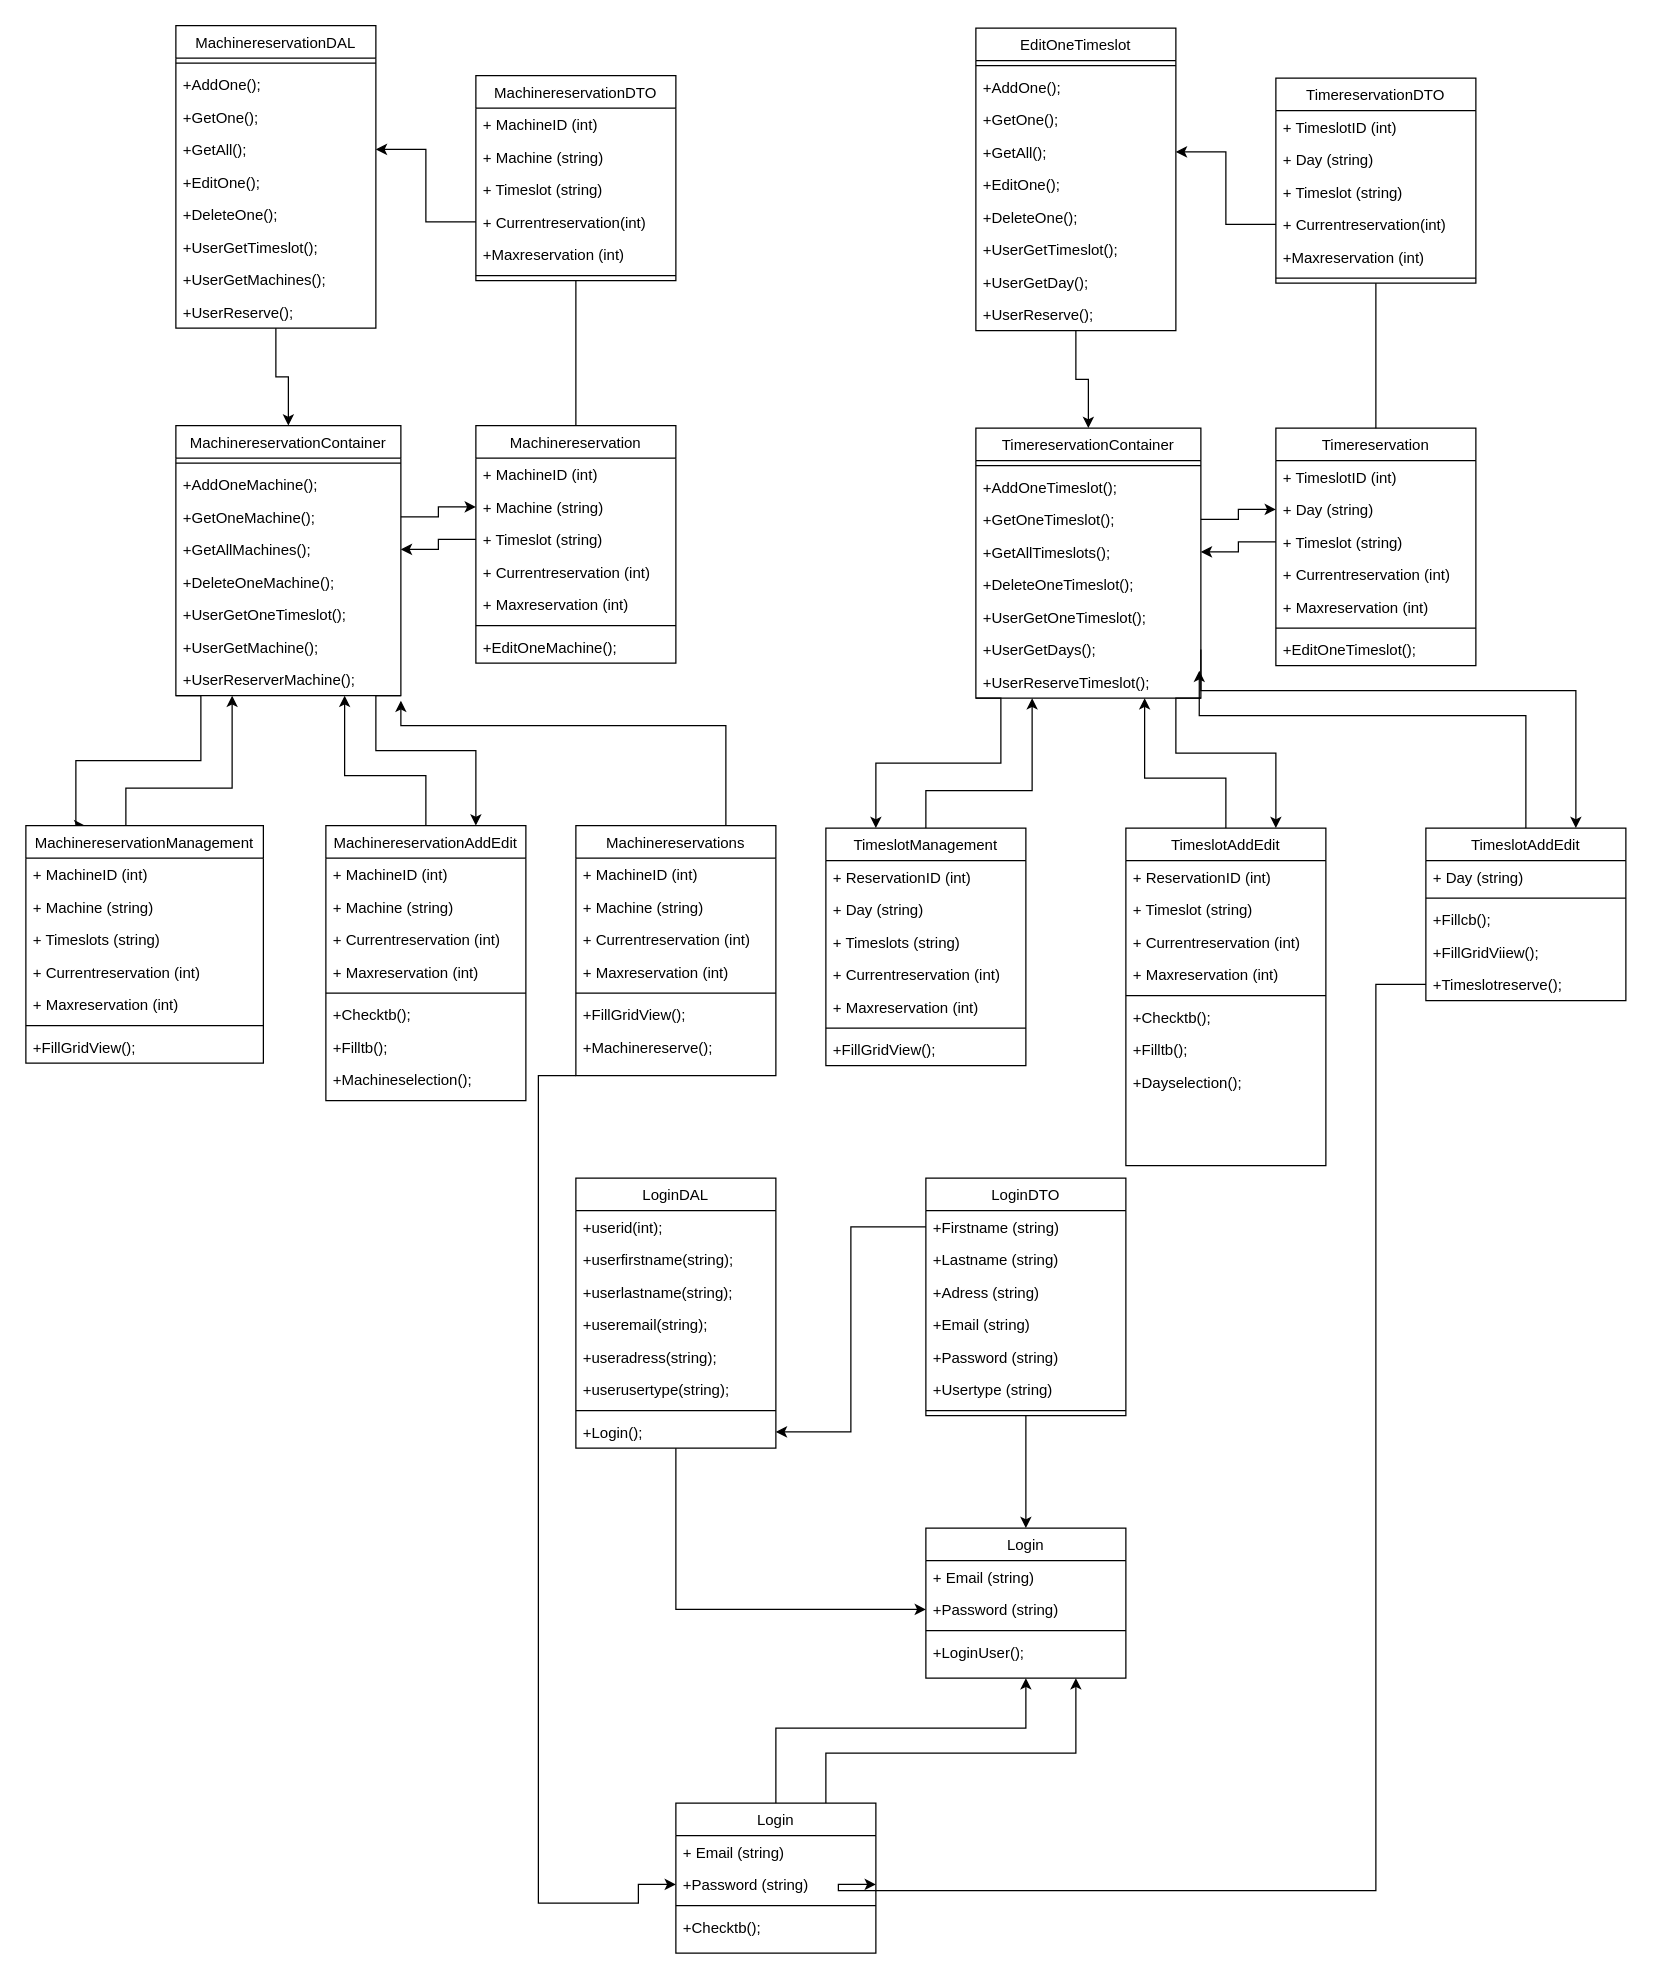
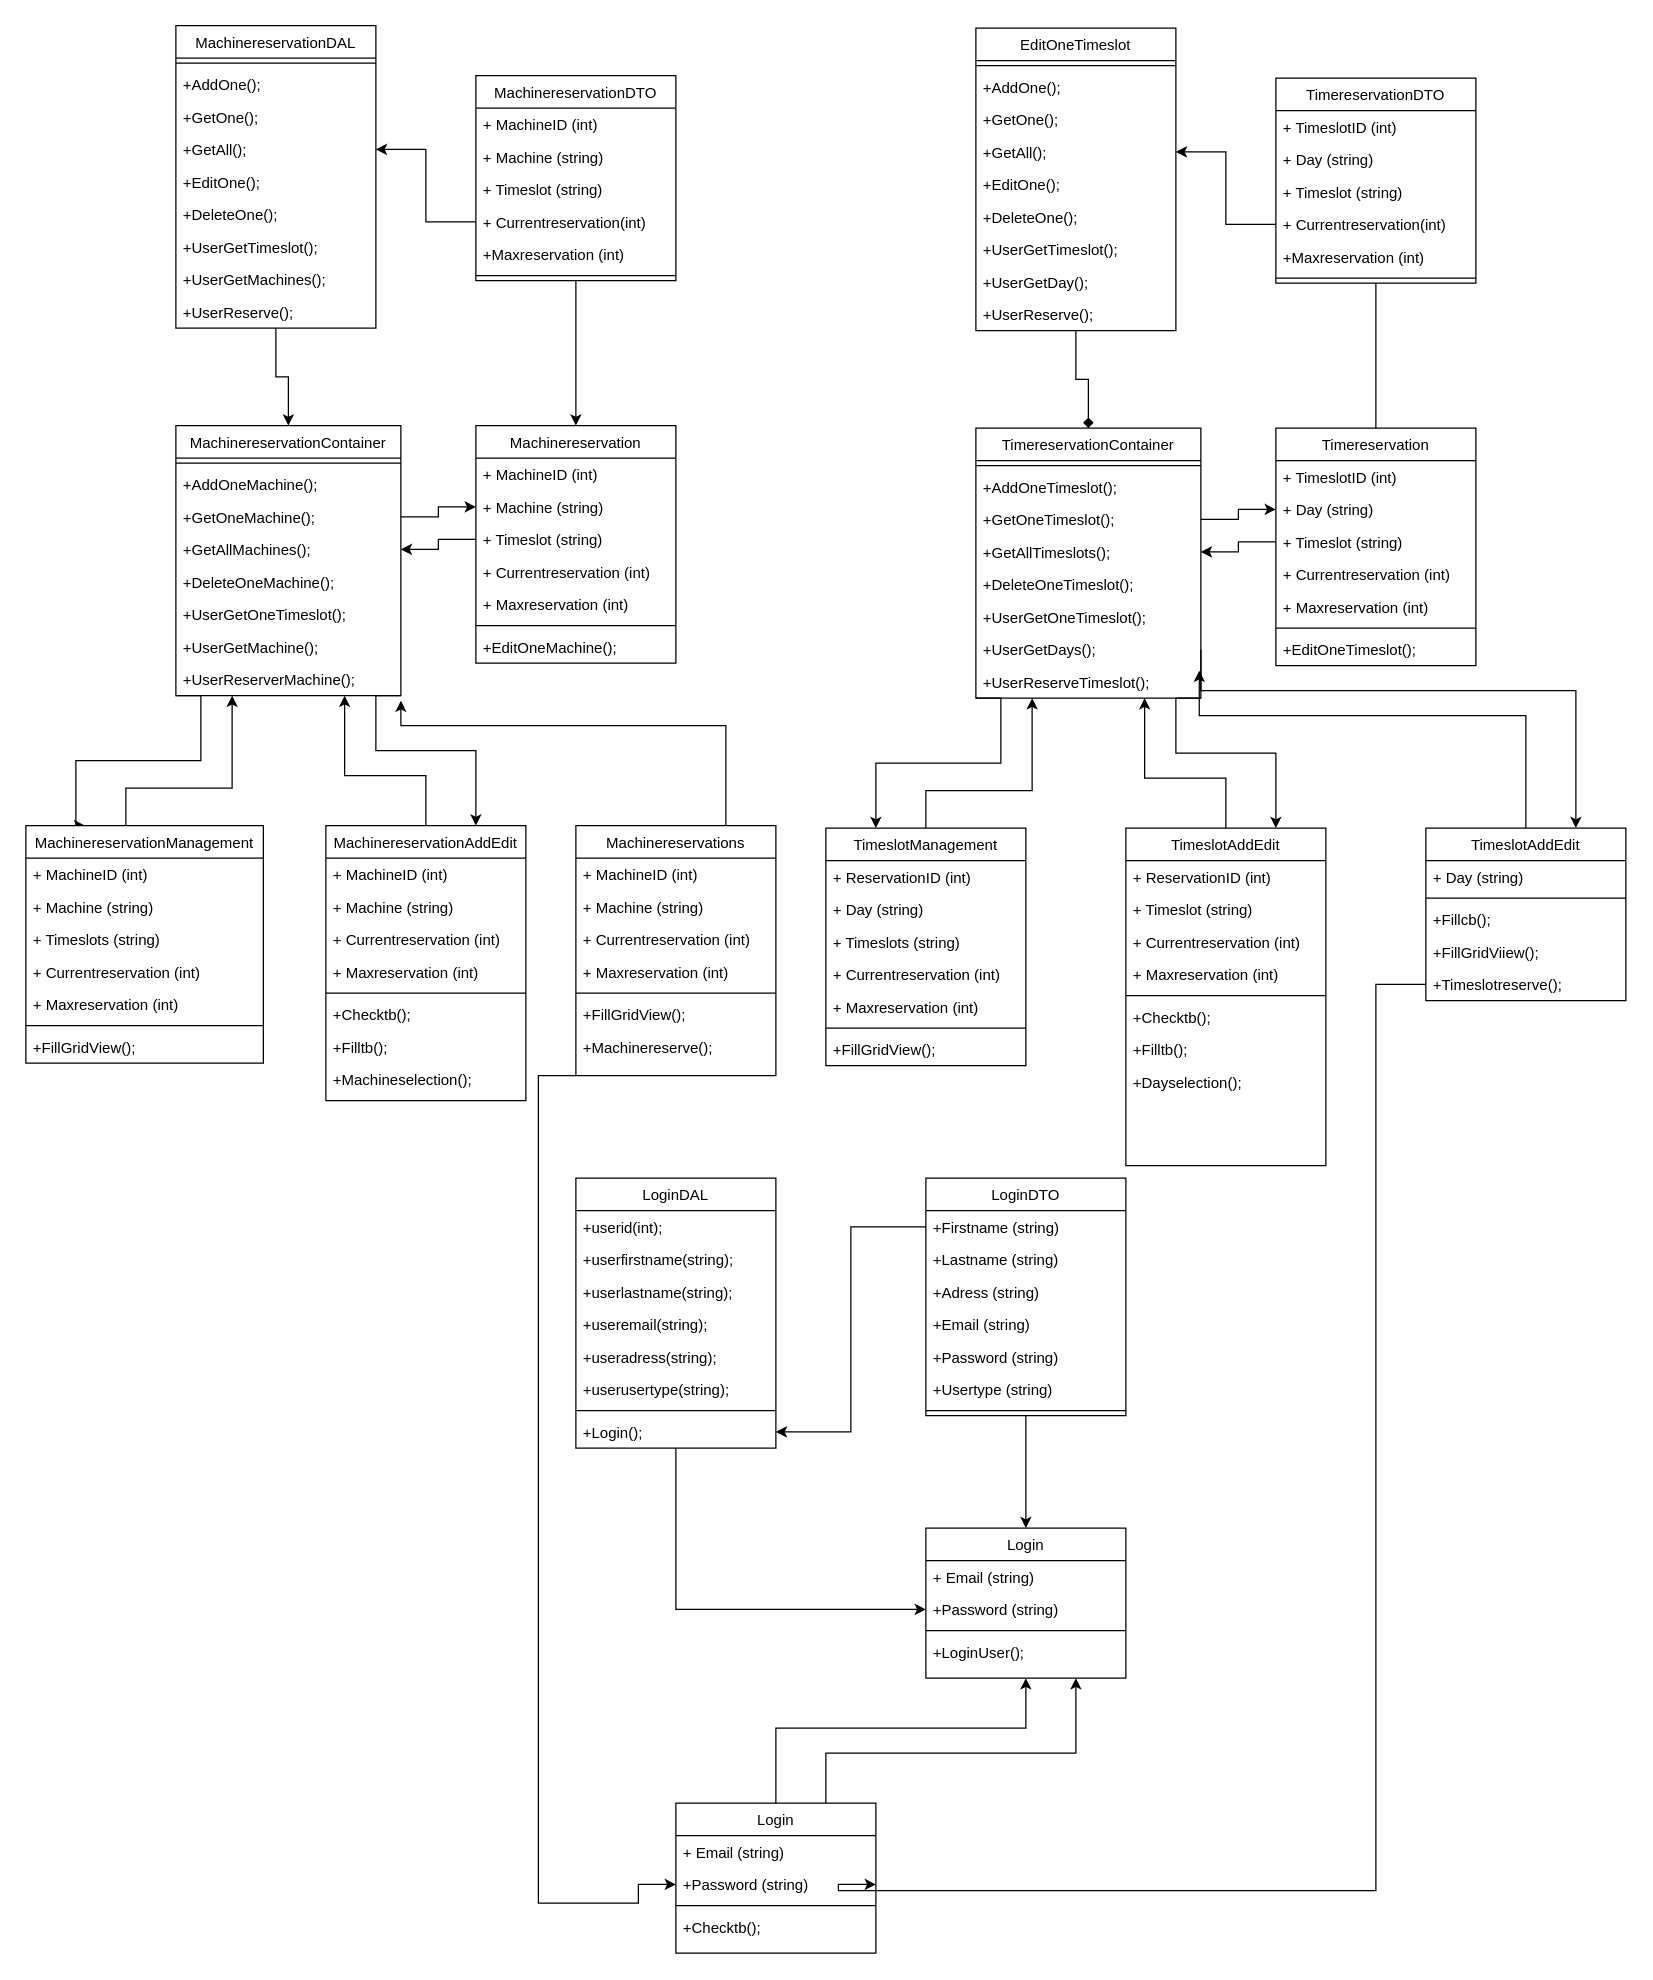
edge "EditOneTimeslot" -> "TimereservationContainer": arrowhead classic -> diamond
edge "MachinereservationDTO" -- "Machinereservation": arrowhead none -> classic
